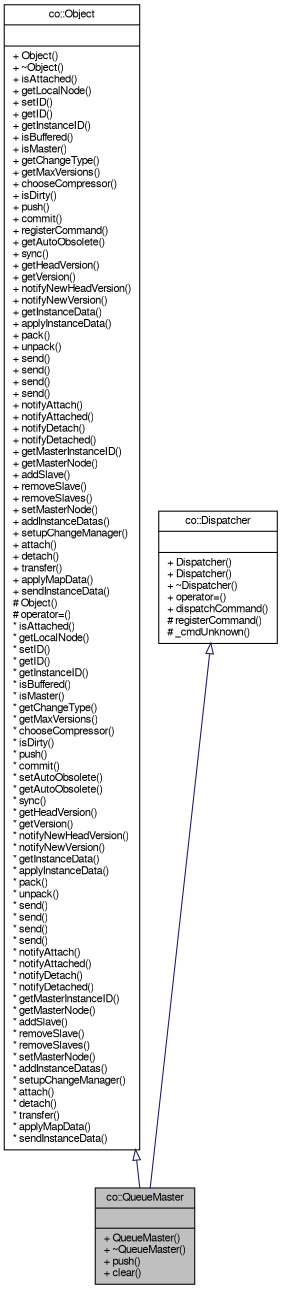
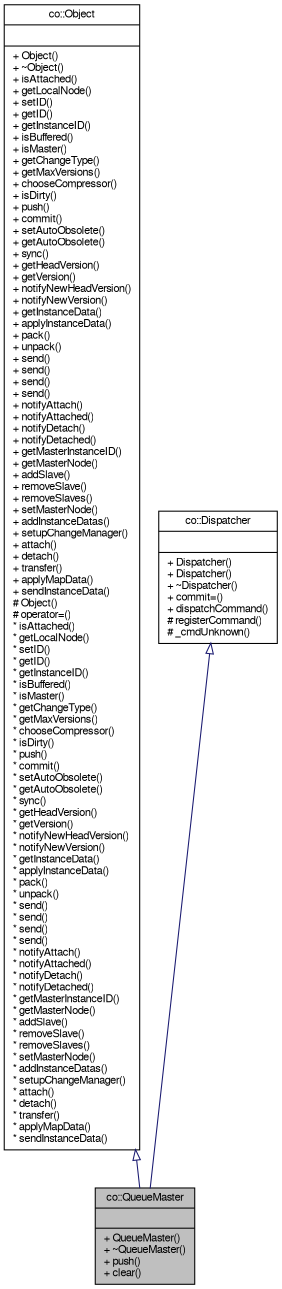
node "co::Object": text "+ registerCommand()" -> "+ setAutoObsolete()"
node "co::Dispatcher": text "+ operator=()" -> "+ commit=()"
